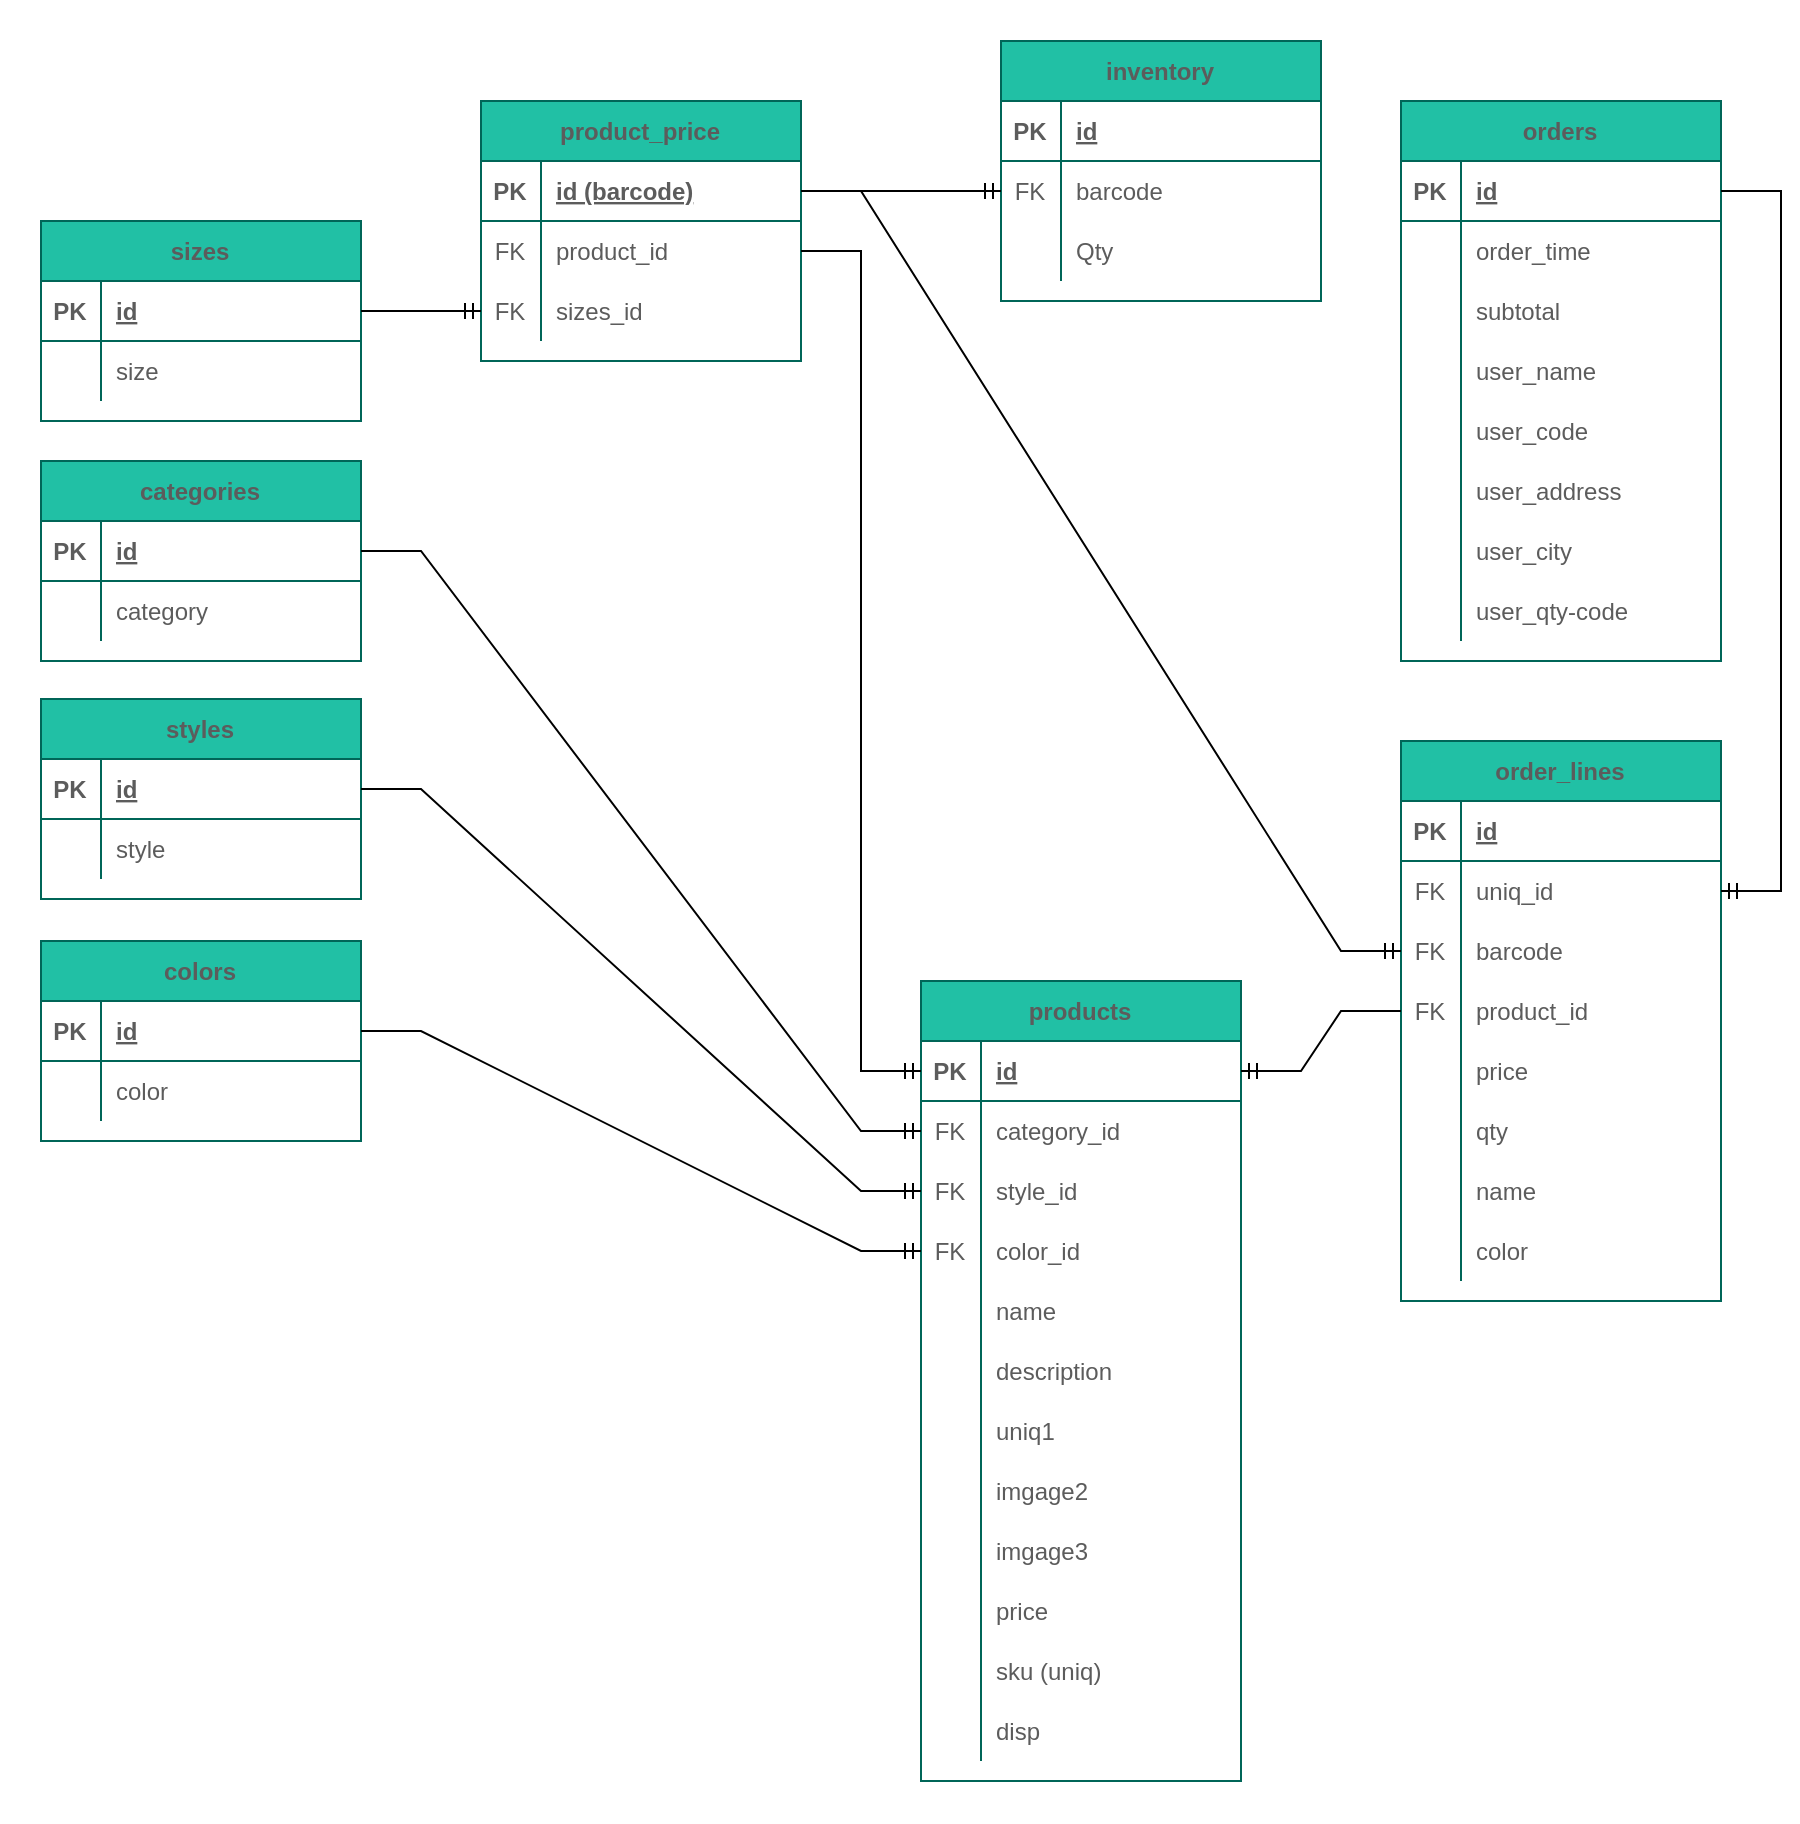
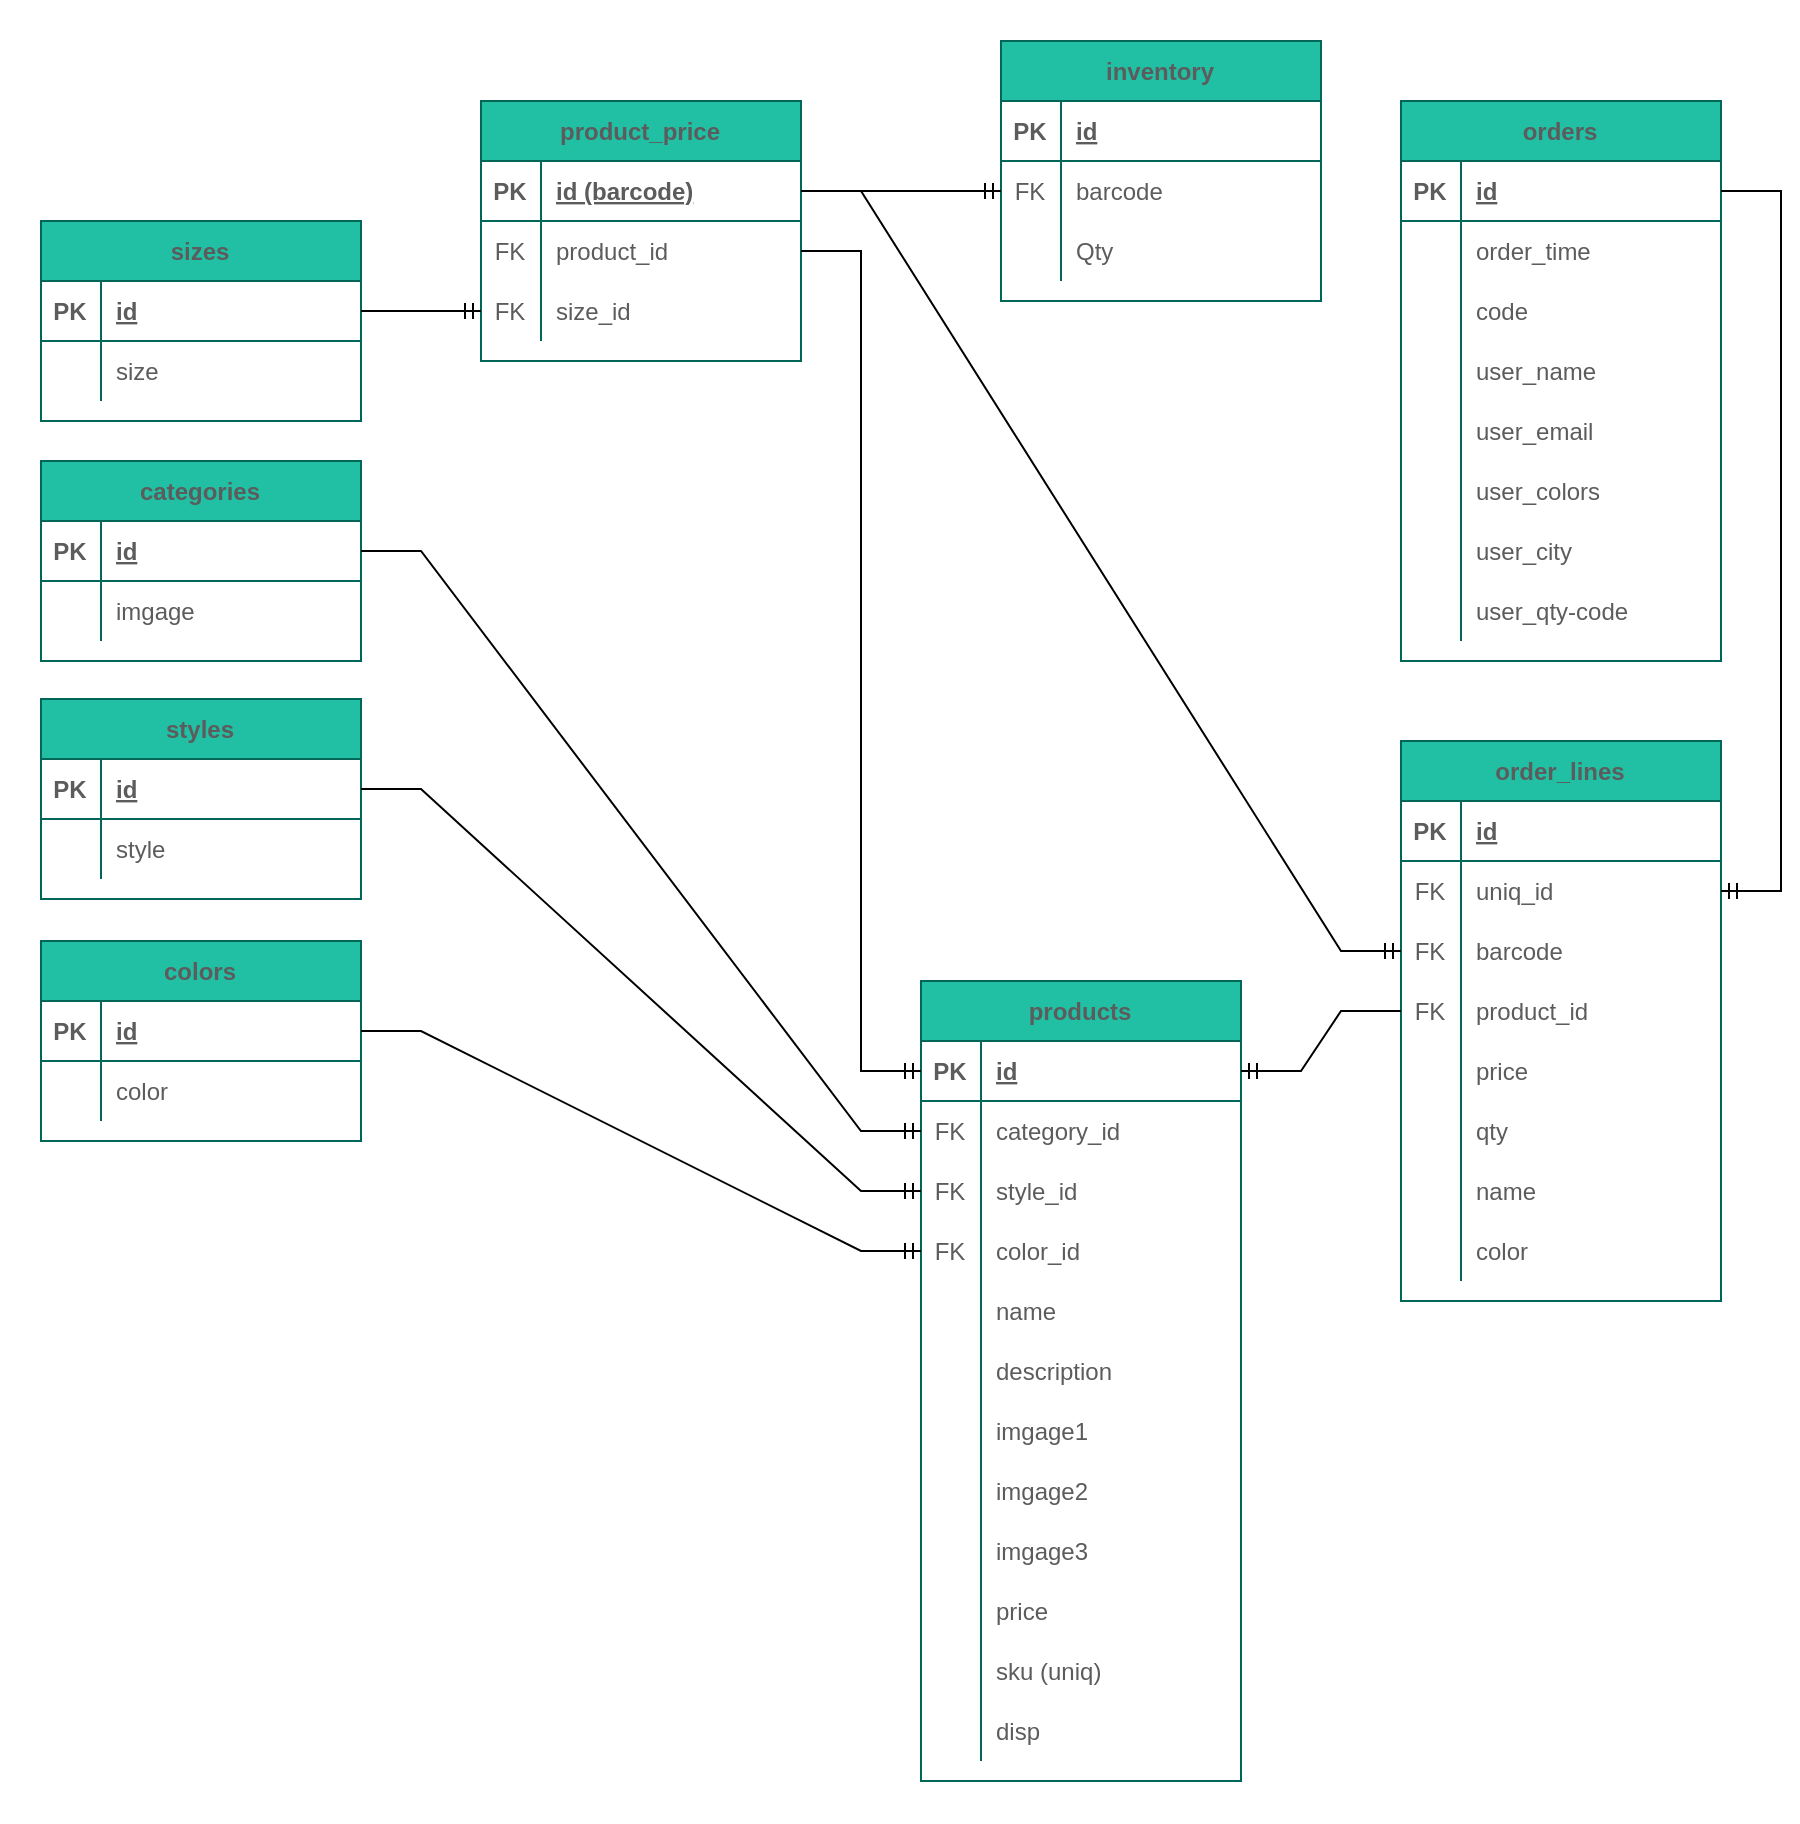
node "sizes_id": label "sizes_id" -> "size_id"
node "subtotal": label "subtotal" -> "code"
node "user_code": label "user_code" -> "user_email"
node "user_address": label "user_address" -> "user_colors"
node "category": label "category" -> "imgage"
node "uniq1": label "uniq1" -> "imgage1"
